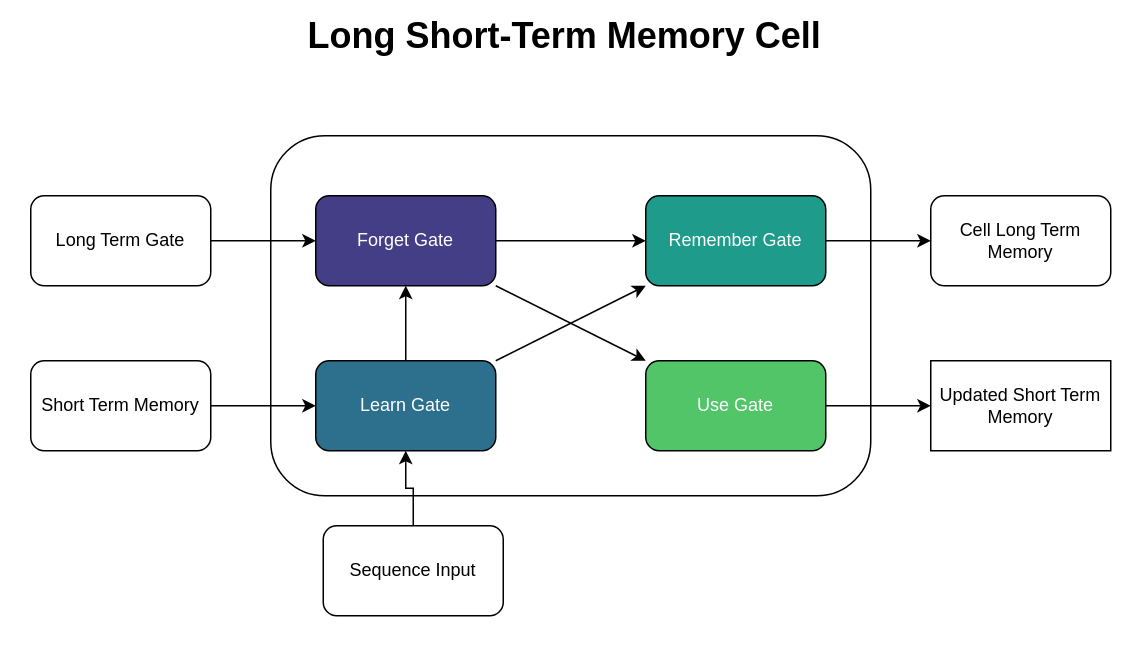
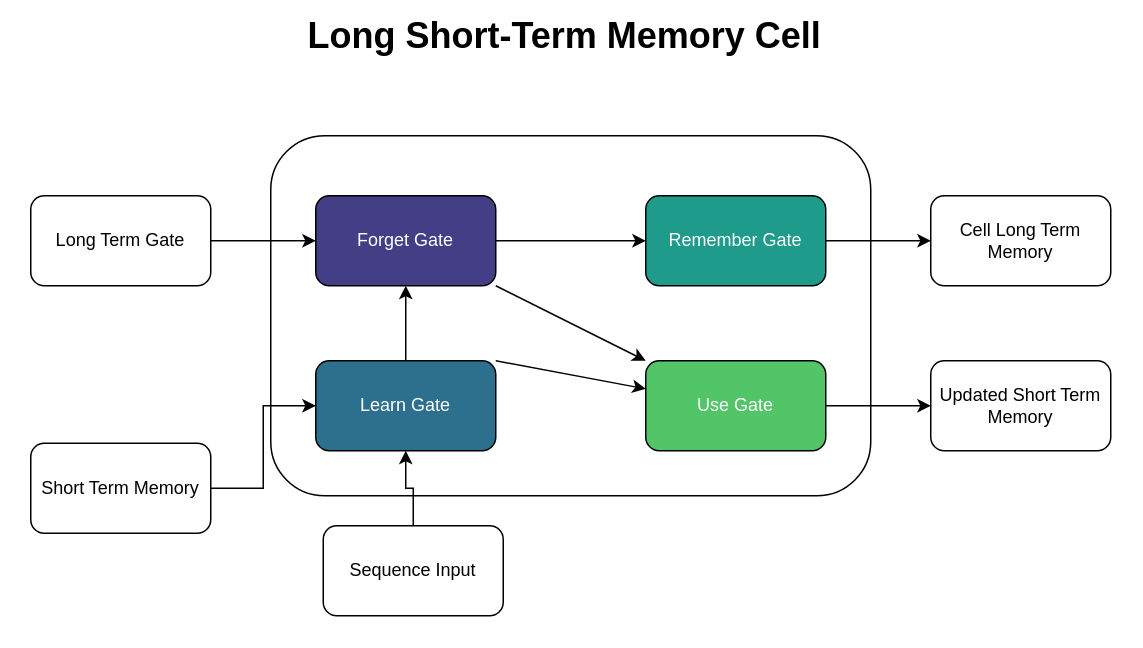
edge "Learn Gate" -> "Remember Gate": now "Learn Gate" -> "Use Gate"
node "Short Term Memory": moved (121, 406) -> (121, 488)
node "Updated Short Term Memory": shape rectangle -> rounded rectangle
